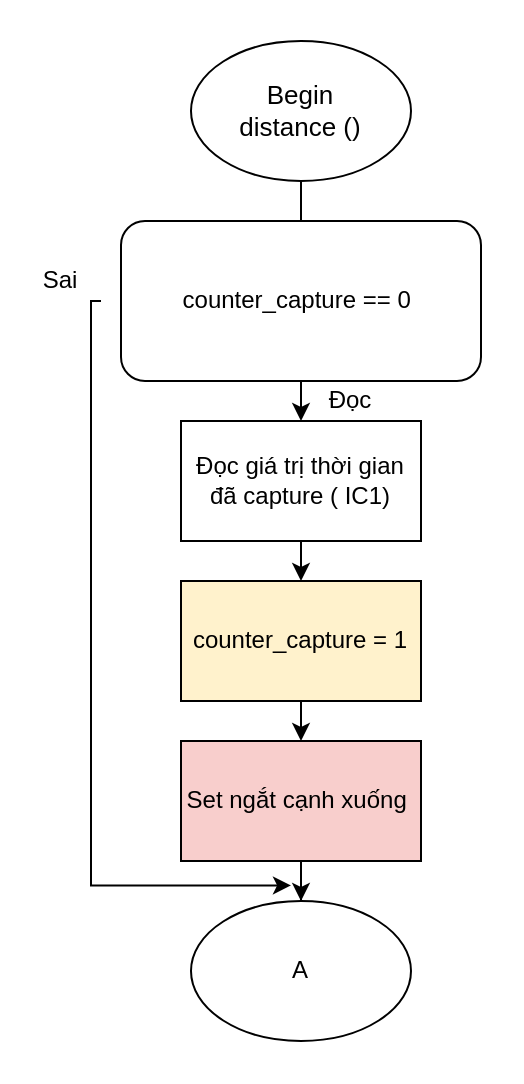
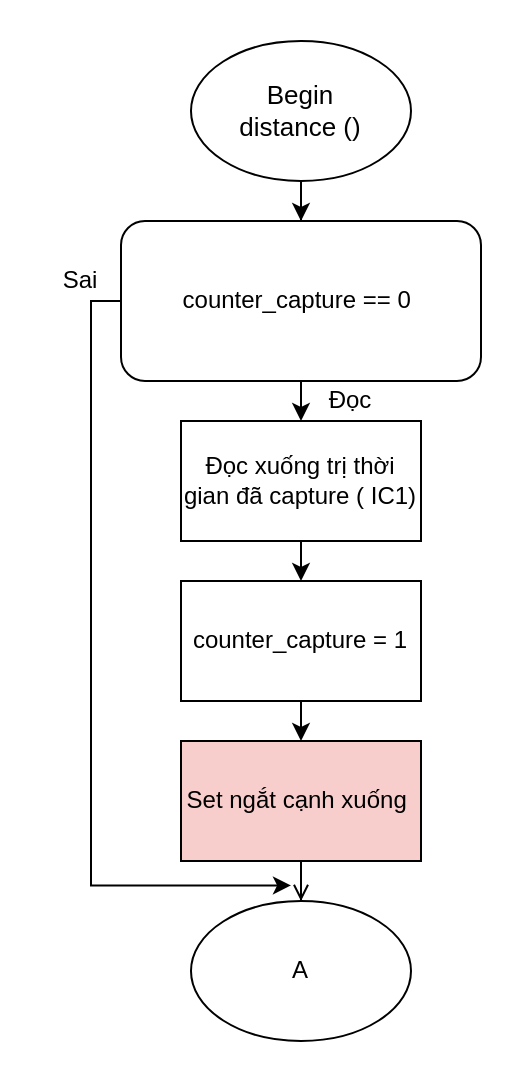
edge "Begin distance ()" -- "counter_capture == 0": arrowhead none -> classic
node "Sai": moved (61, 281) -> (81, 281)
node "Đọc giá trị thời gian đã capture ( IC1)": label "Đọc giá trị thời gian đã capture ( IC1)" -> "Đọc xuống trị thời gian đã capture ( IC1)"
node "counter_capture = 1": fillcolor #fff2cc -> #ffffff
edge "Set ngắt cạnh xuống" -> "A": arrowhead classic -> open
